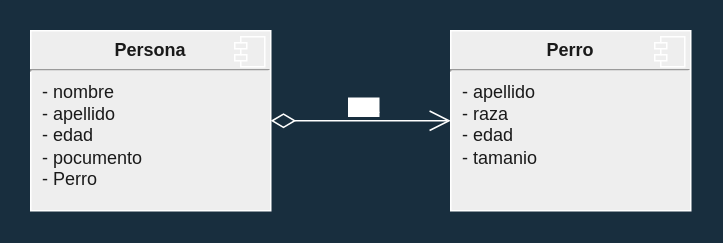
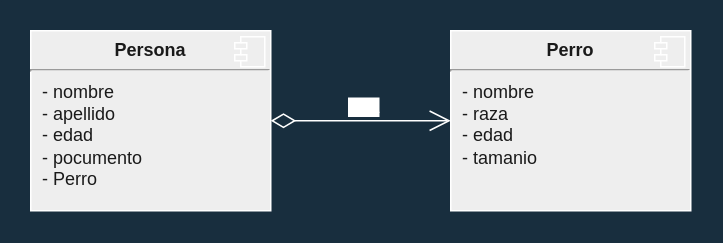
node "Perro - apellido - raza - edad - tamanio": label "Perro - apellido - raza - edad - tamanio" -> "Perro - nombre - raza - edad - tamanio"
